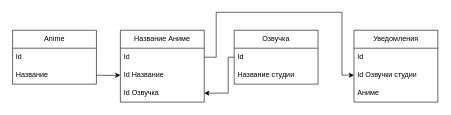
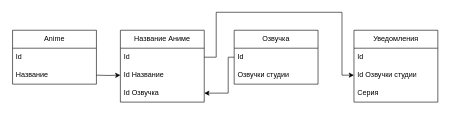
node "Название студии": label "Название студии" -> "Озвучки студии"
node "Аниме": label "Аниме" -> "Серия"
